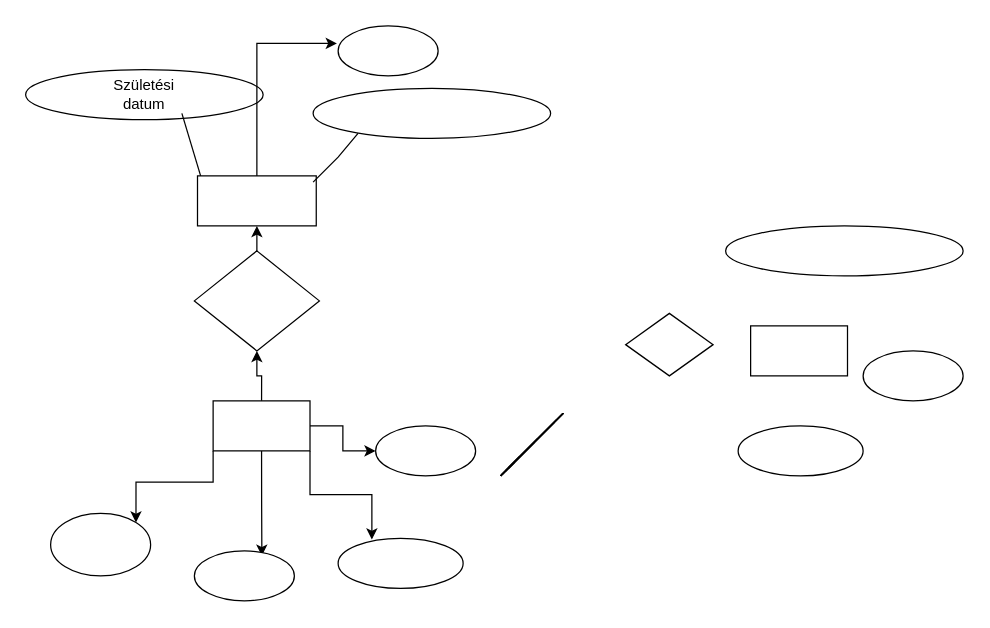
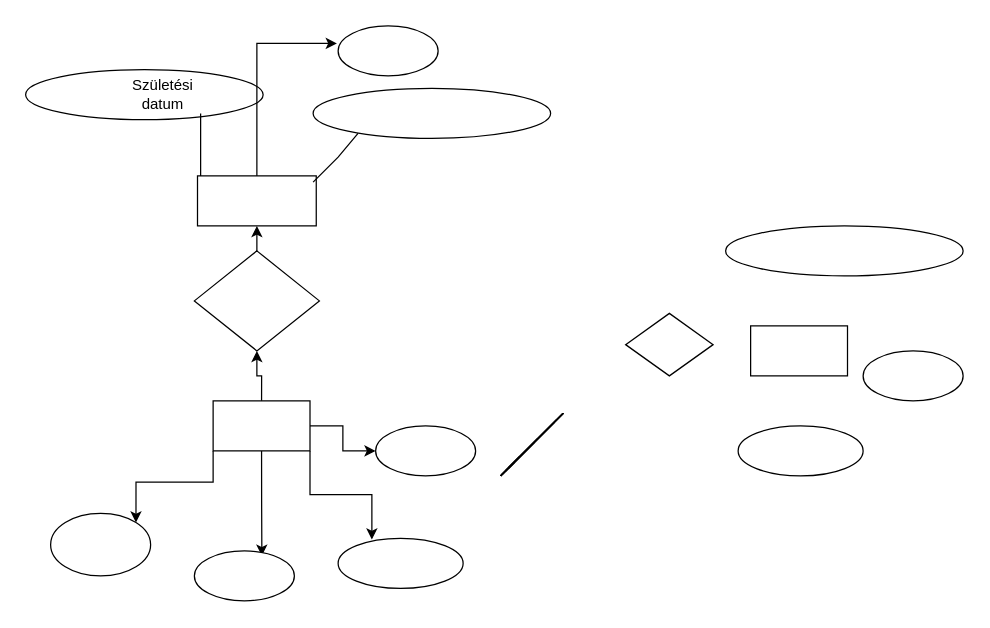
node "Születési datum": moved (144, 94) -> (163, 94)
